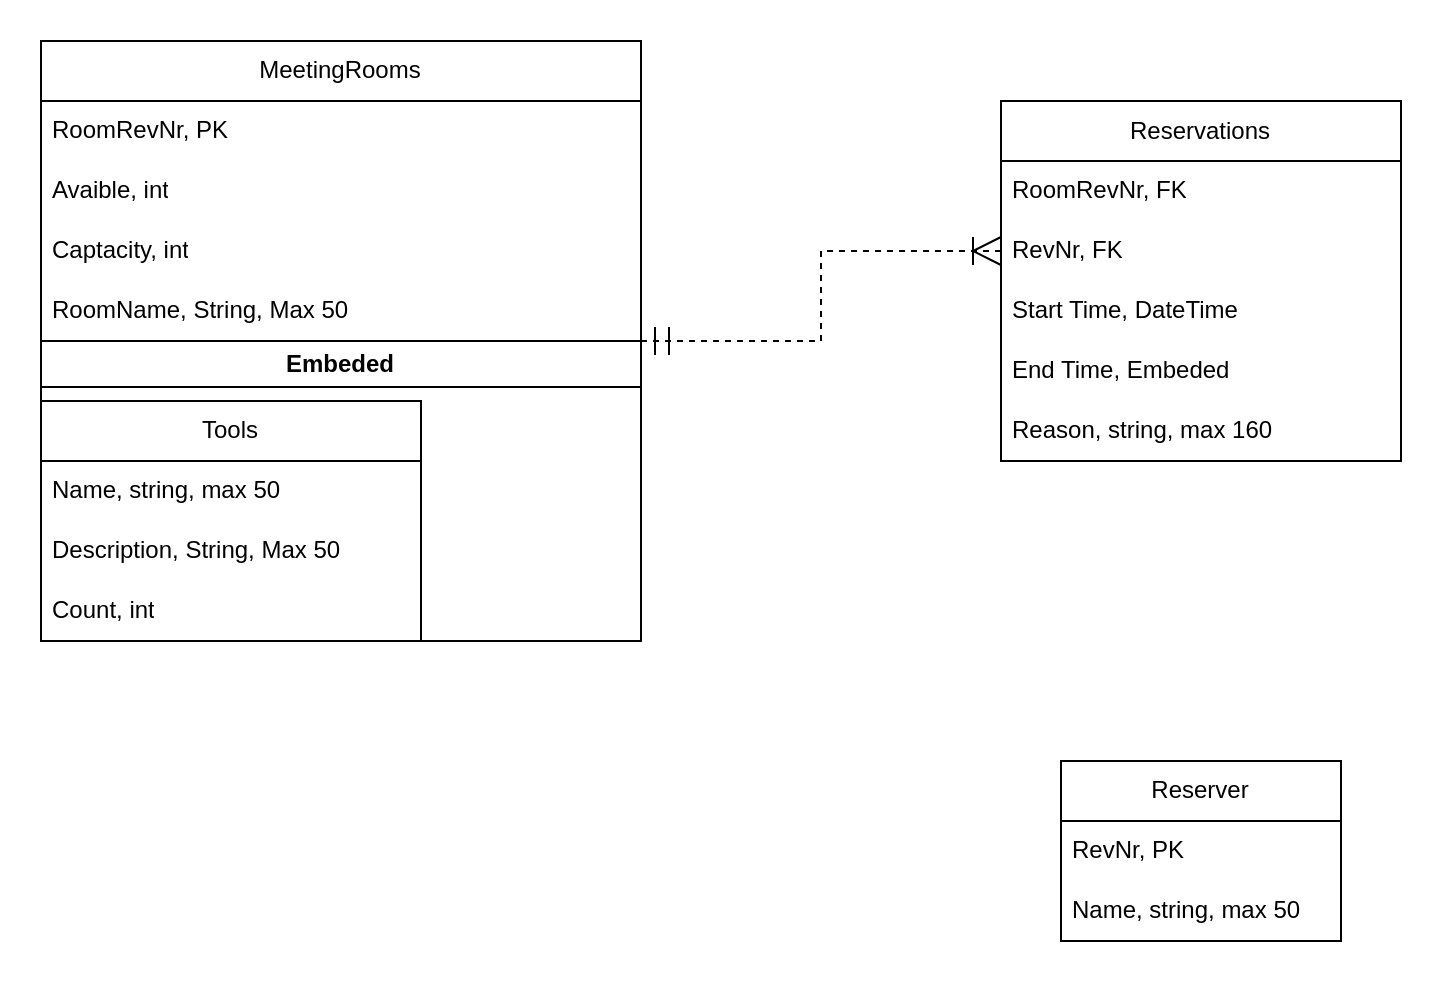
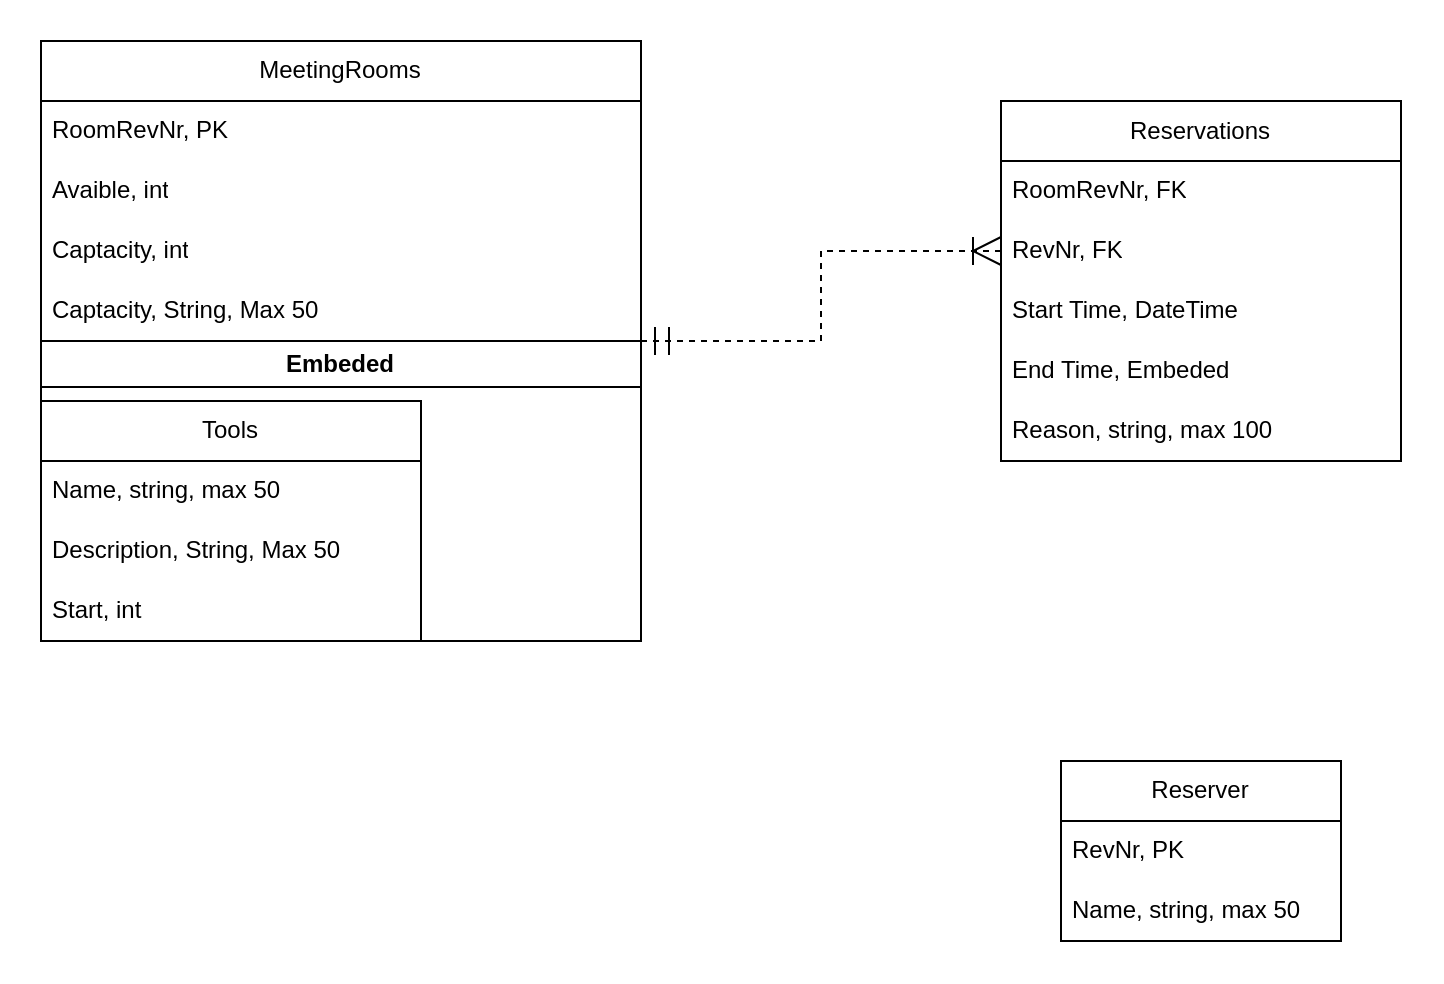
node "RoomName, String, Max 50": label "RoomName, String, Max 50" -> "Captacity, String, Max 50"
node "Reason, string, max 160": label "Reason, string, max 160" -> "Reason, string, max 100"
node "Count, int": label "Count, int" -> "Start, int"
